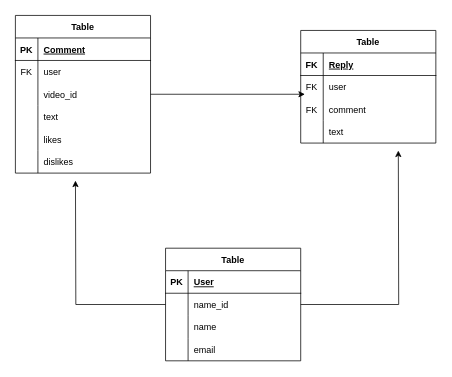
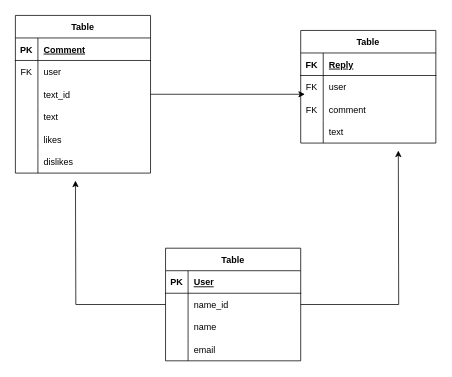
node "video_id": label "video_id" -> "text_id"
